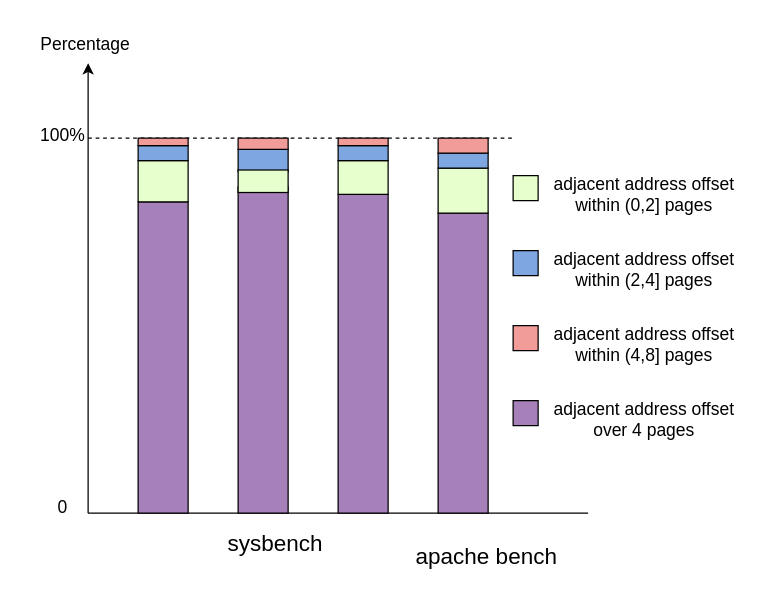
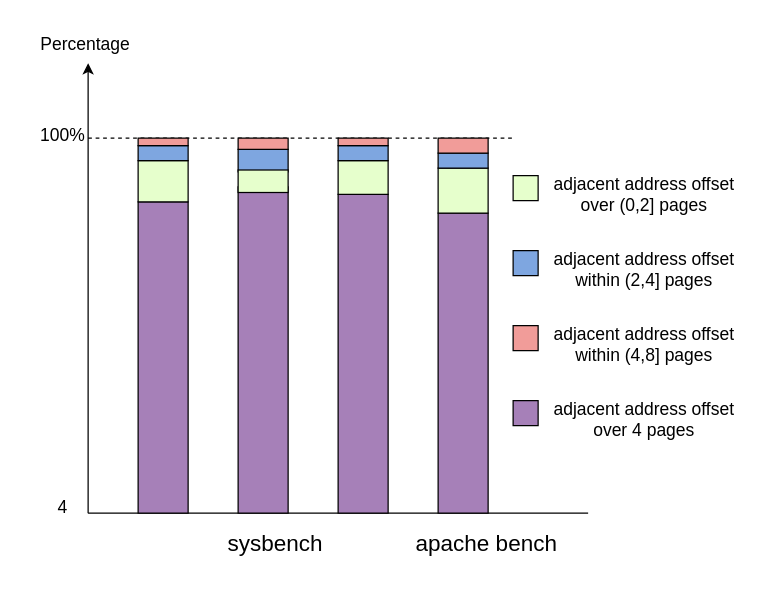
node "adjacent address offset within (0,2] pages": label "adjacent address offset within (0,2] pages" -> "adjacent address offset over (0,2] pages"
node "0": label "0" -> "4"
node "apache bench": moved (487, 557) -> (487, 544)
